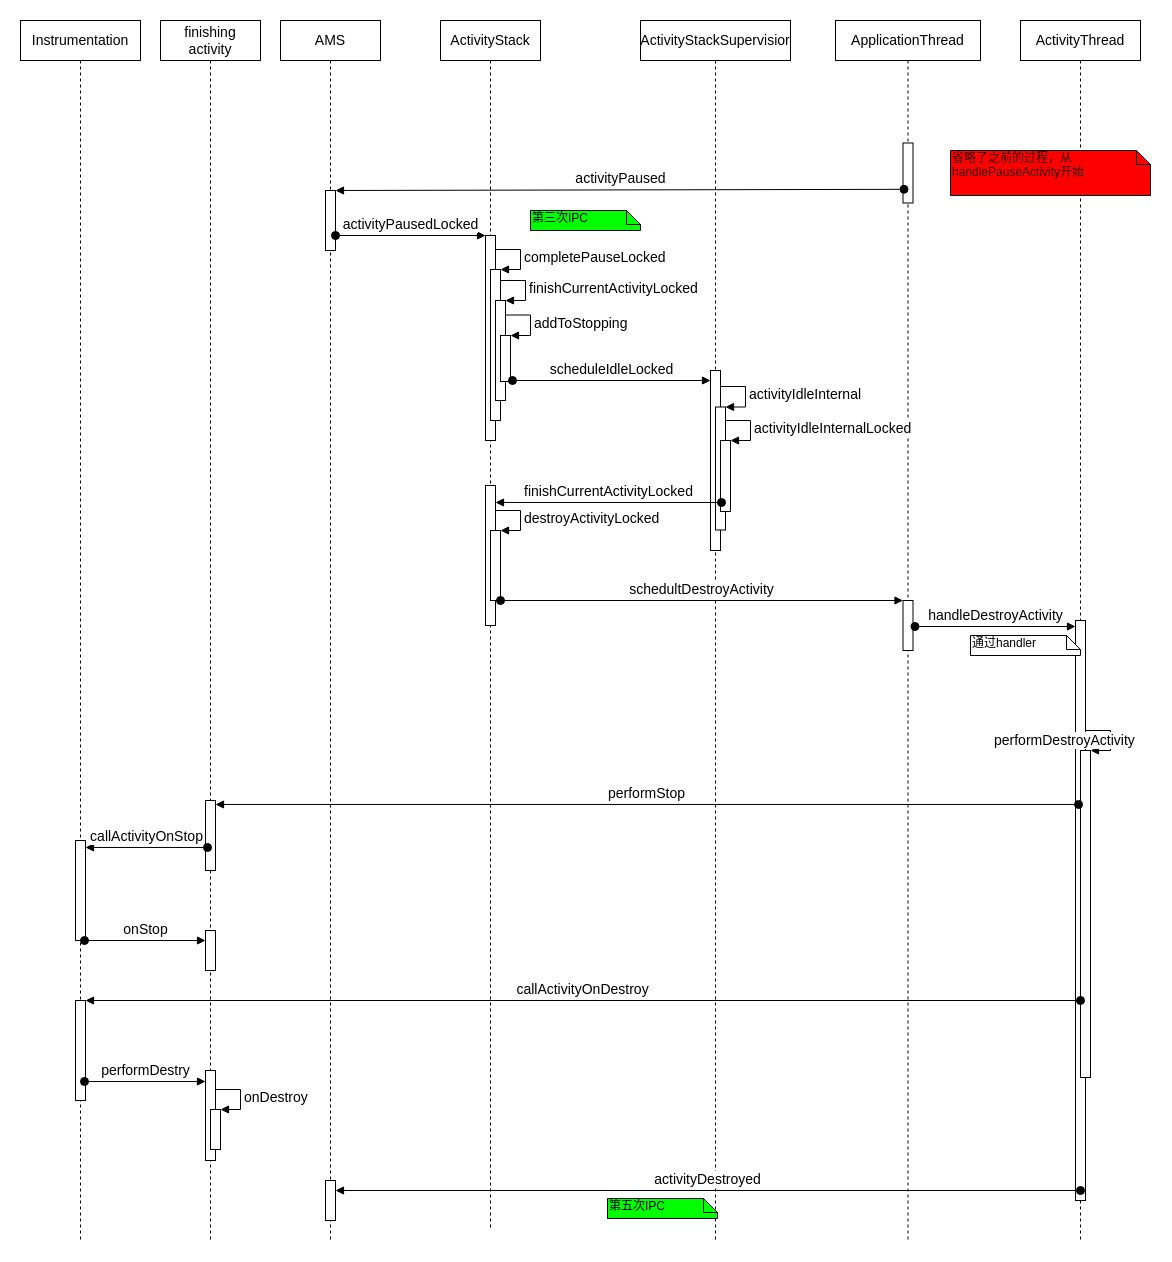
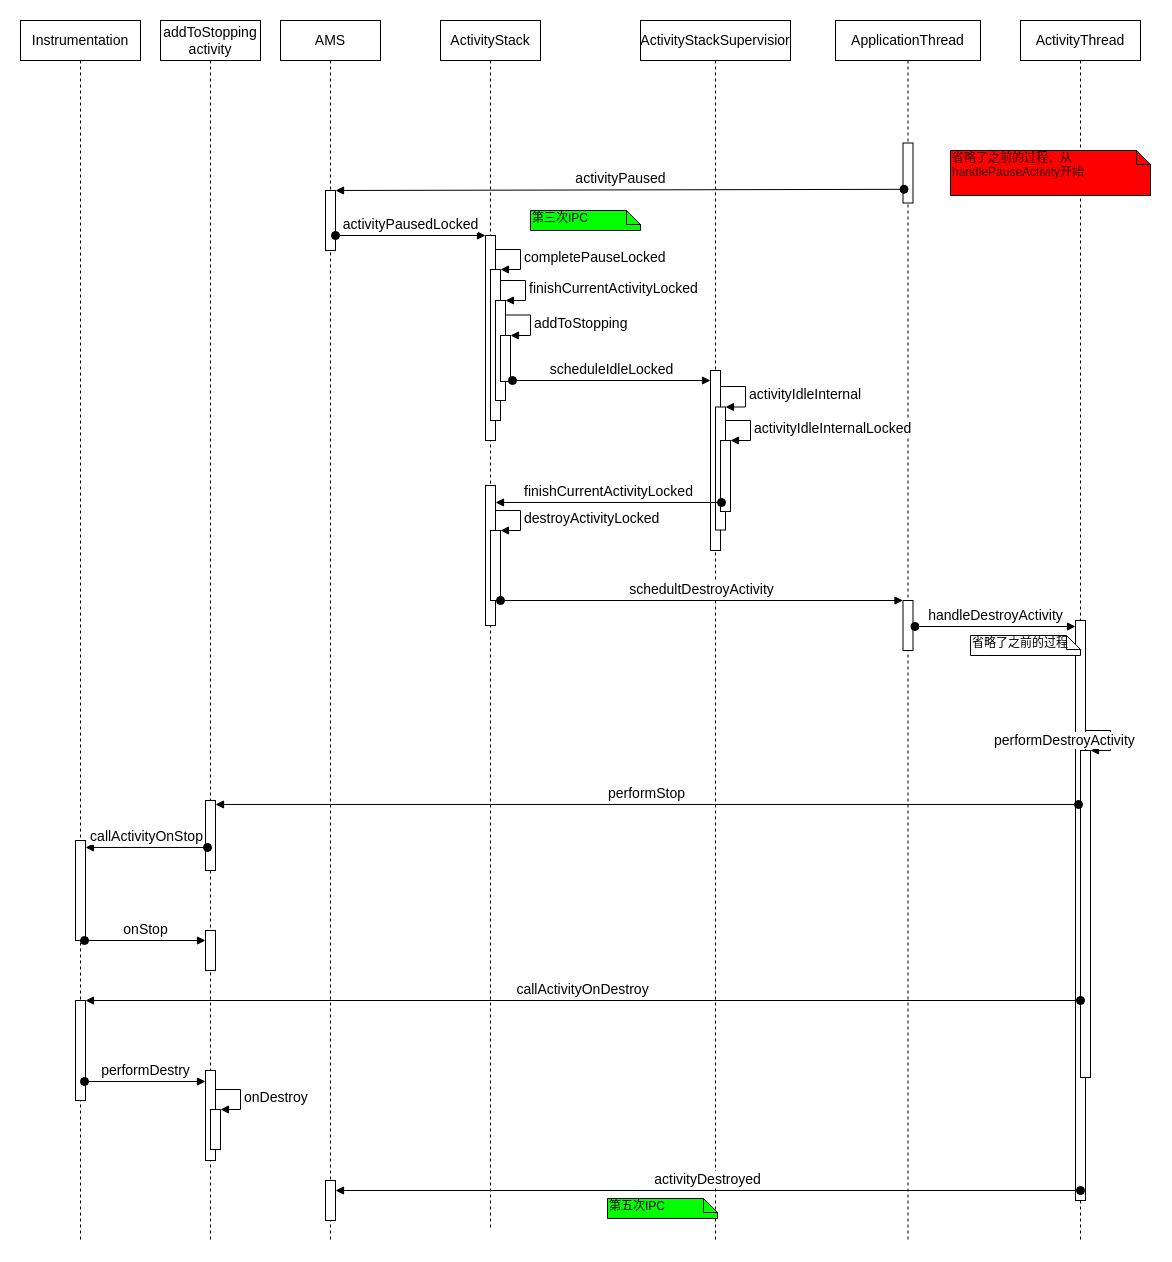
node "finishing activity": label "finishing activity" -> "addToStopping activity"
node "通过handler": label "通过handler" -> "省略了之前的过程"
